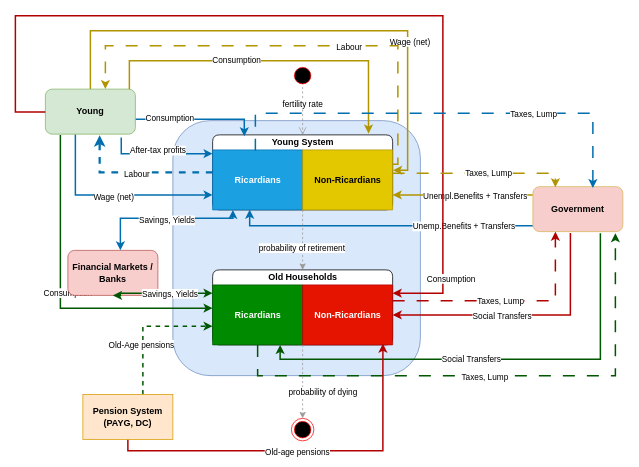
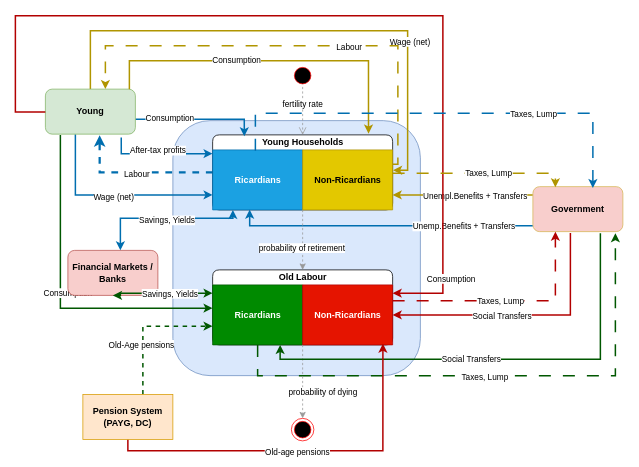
node "Young System": label "Young System" -> "Young Households"
node "Old Households": label "Old Households" -> "Old Labour"
